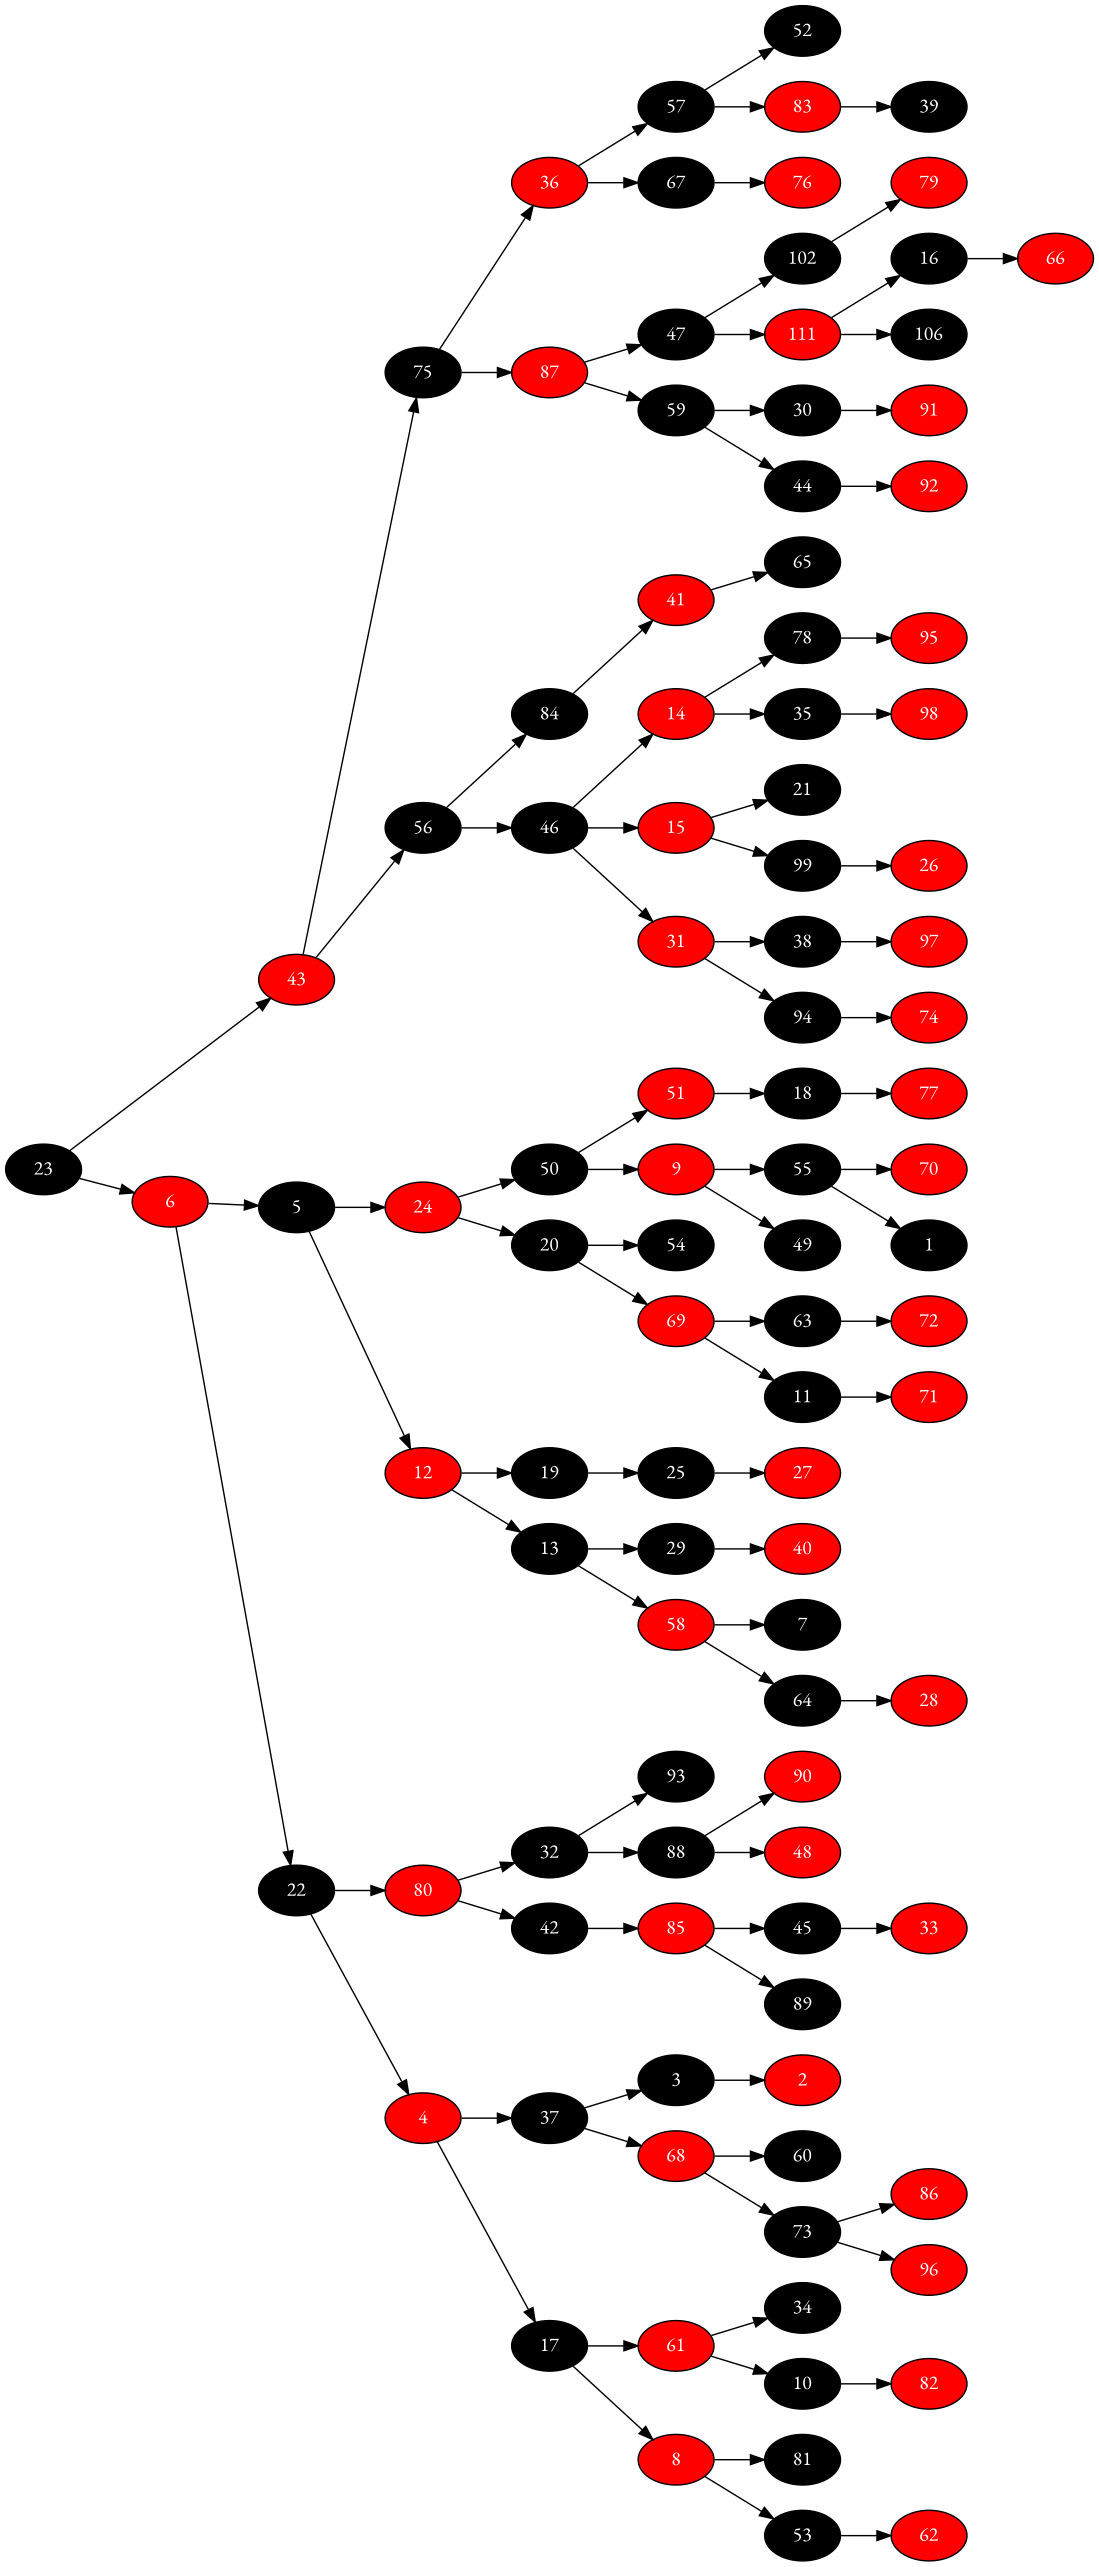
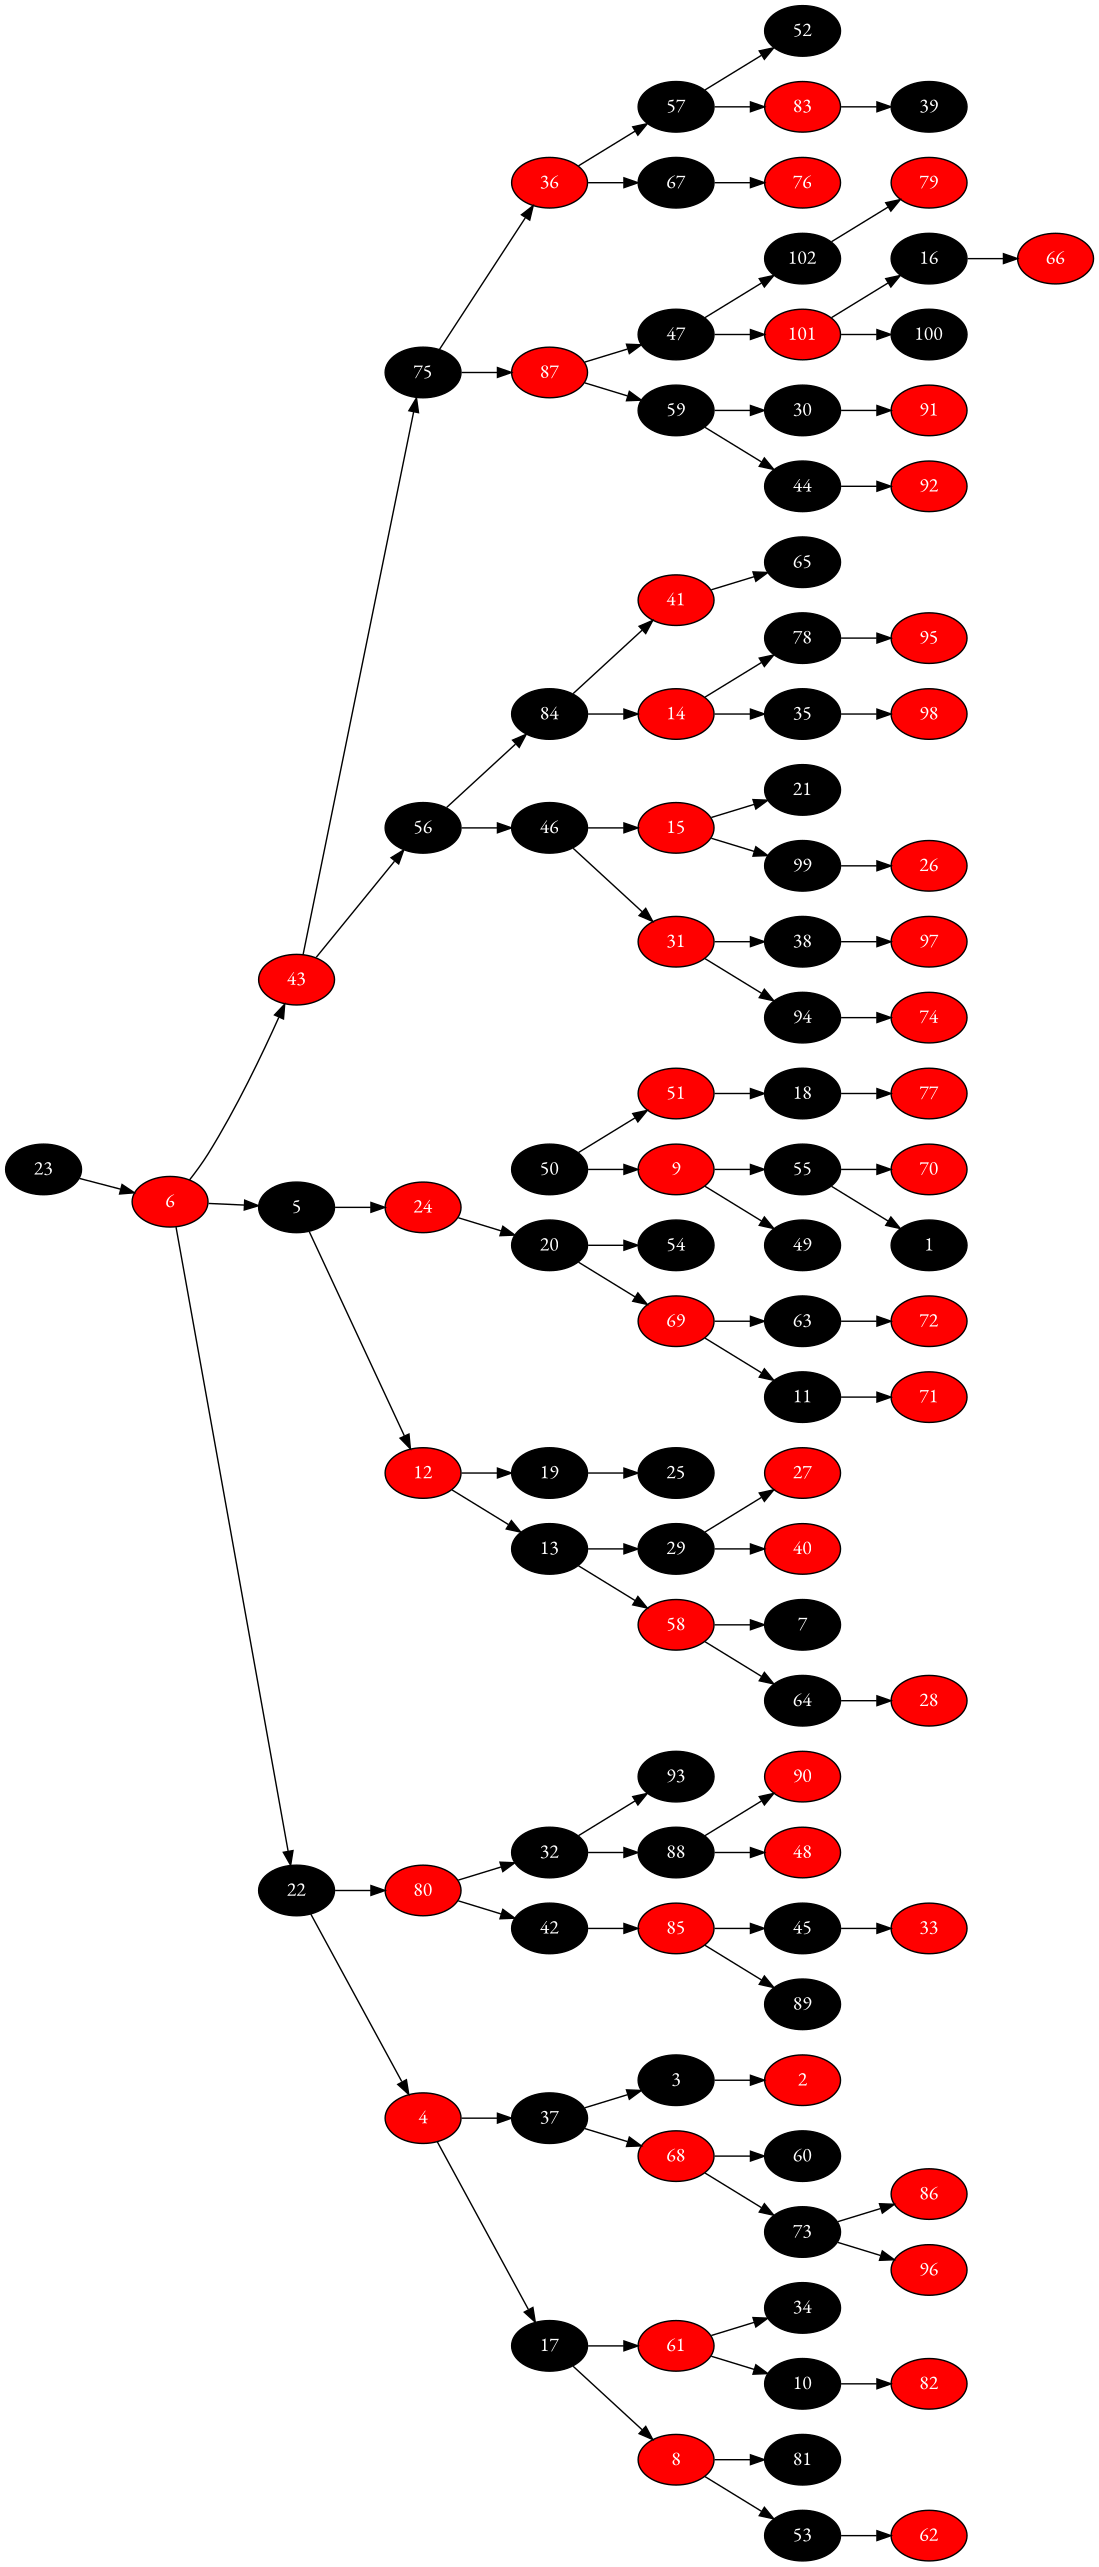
node "111": label "111" -> "101"
node "106": label "106" -> "100"
edge "46" -> "14": now "84" -> "14"
edge "23" -> "43": now "6" -> "43"
edge "24" -> "50": removed
edge "25" -> "27": now "29" -> "27"
